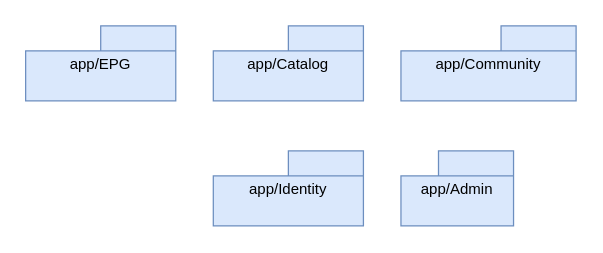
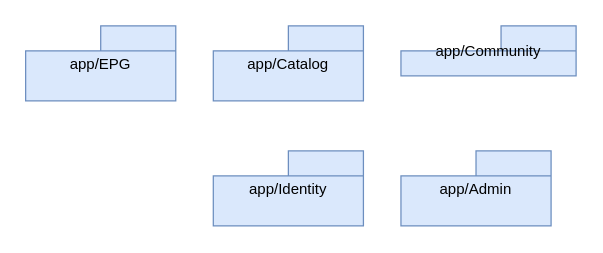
node "app/Community": size 175x75 -> 175x50
node "app/Admin": size 113x75 -> 150x75
